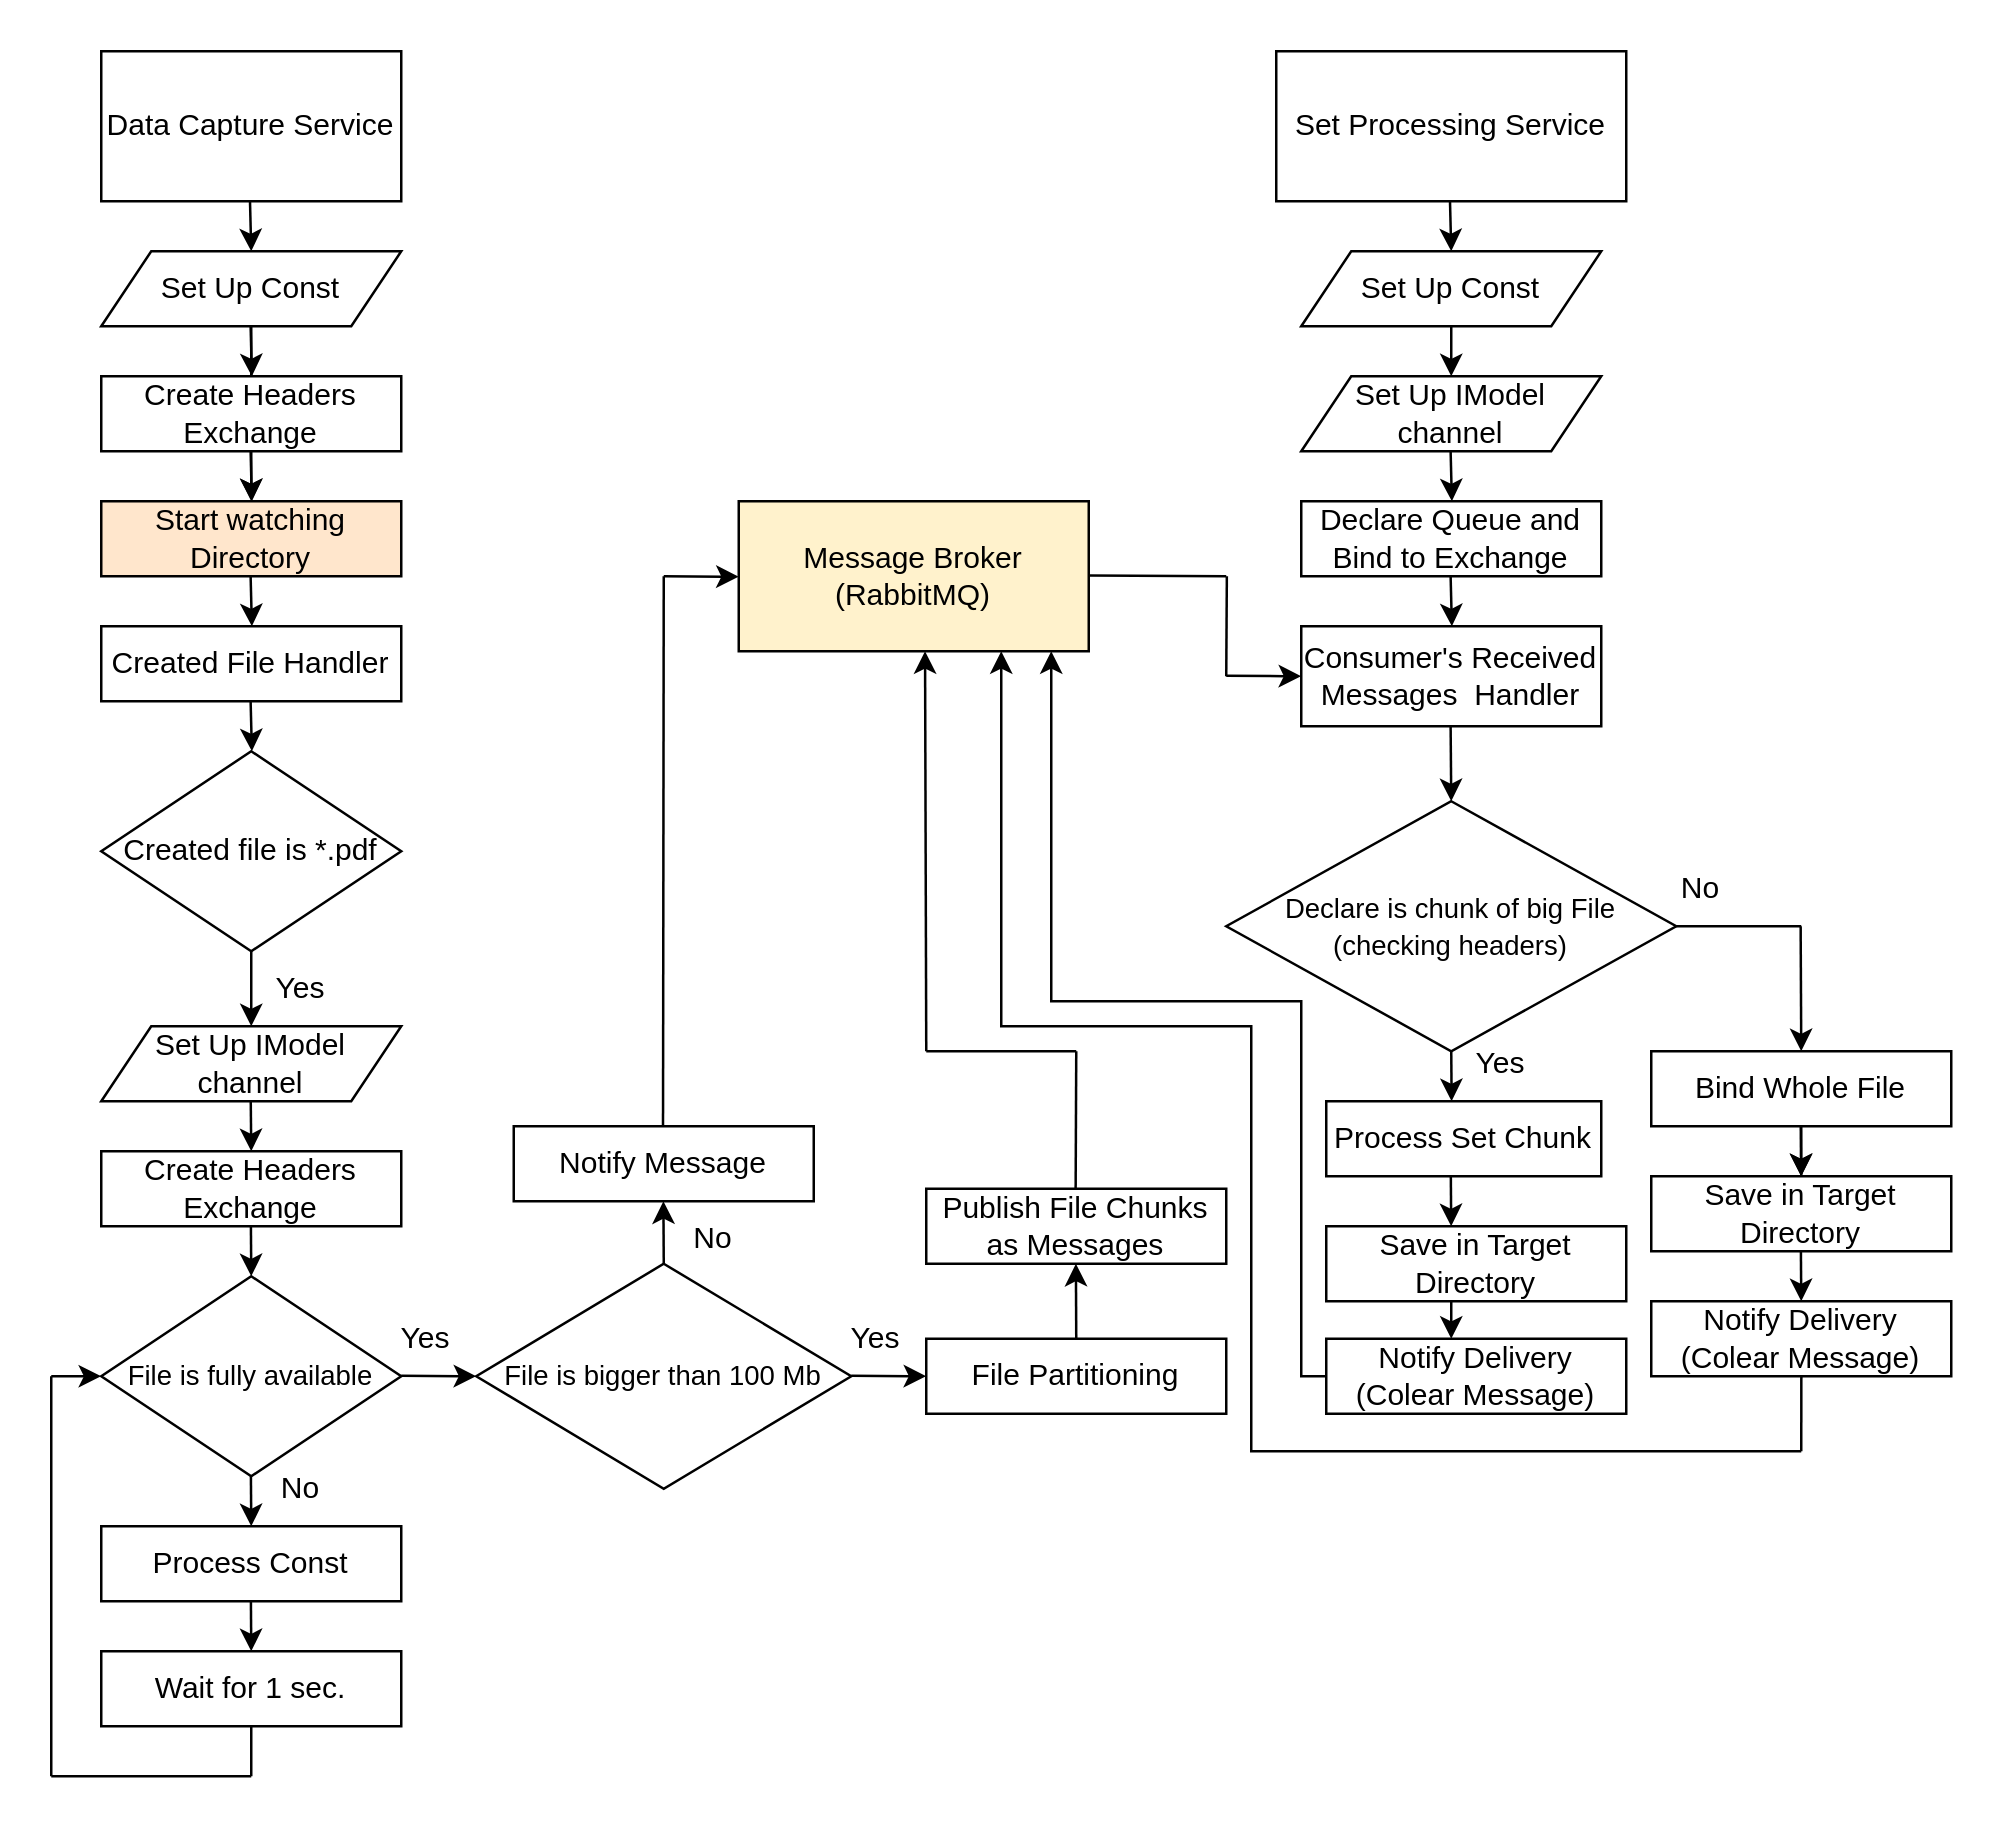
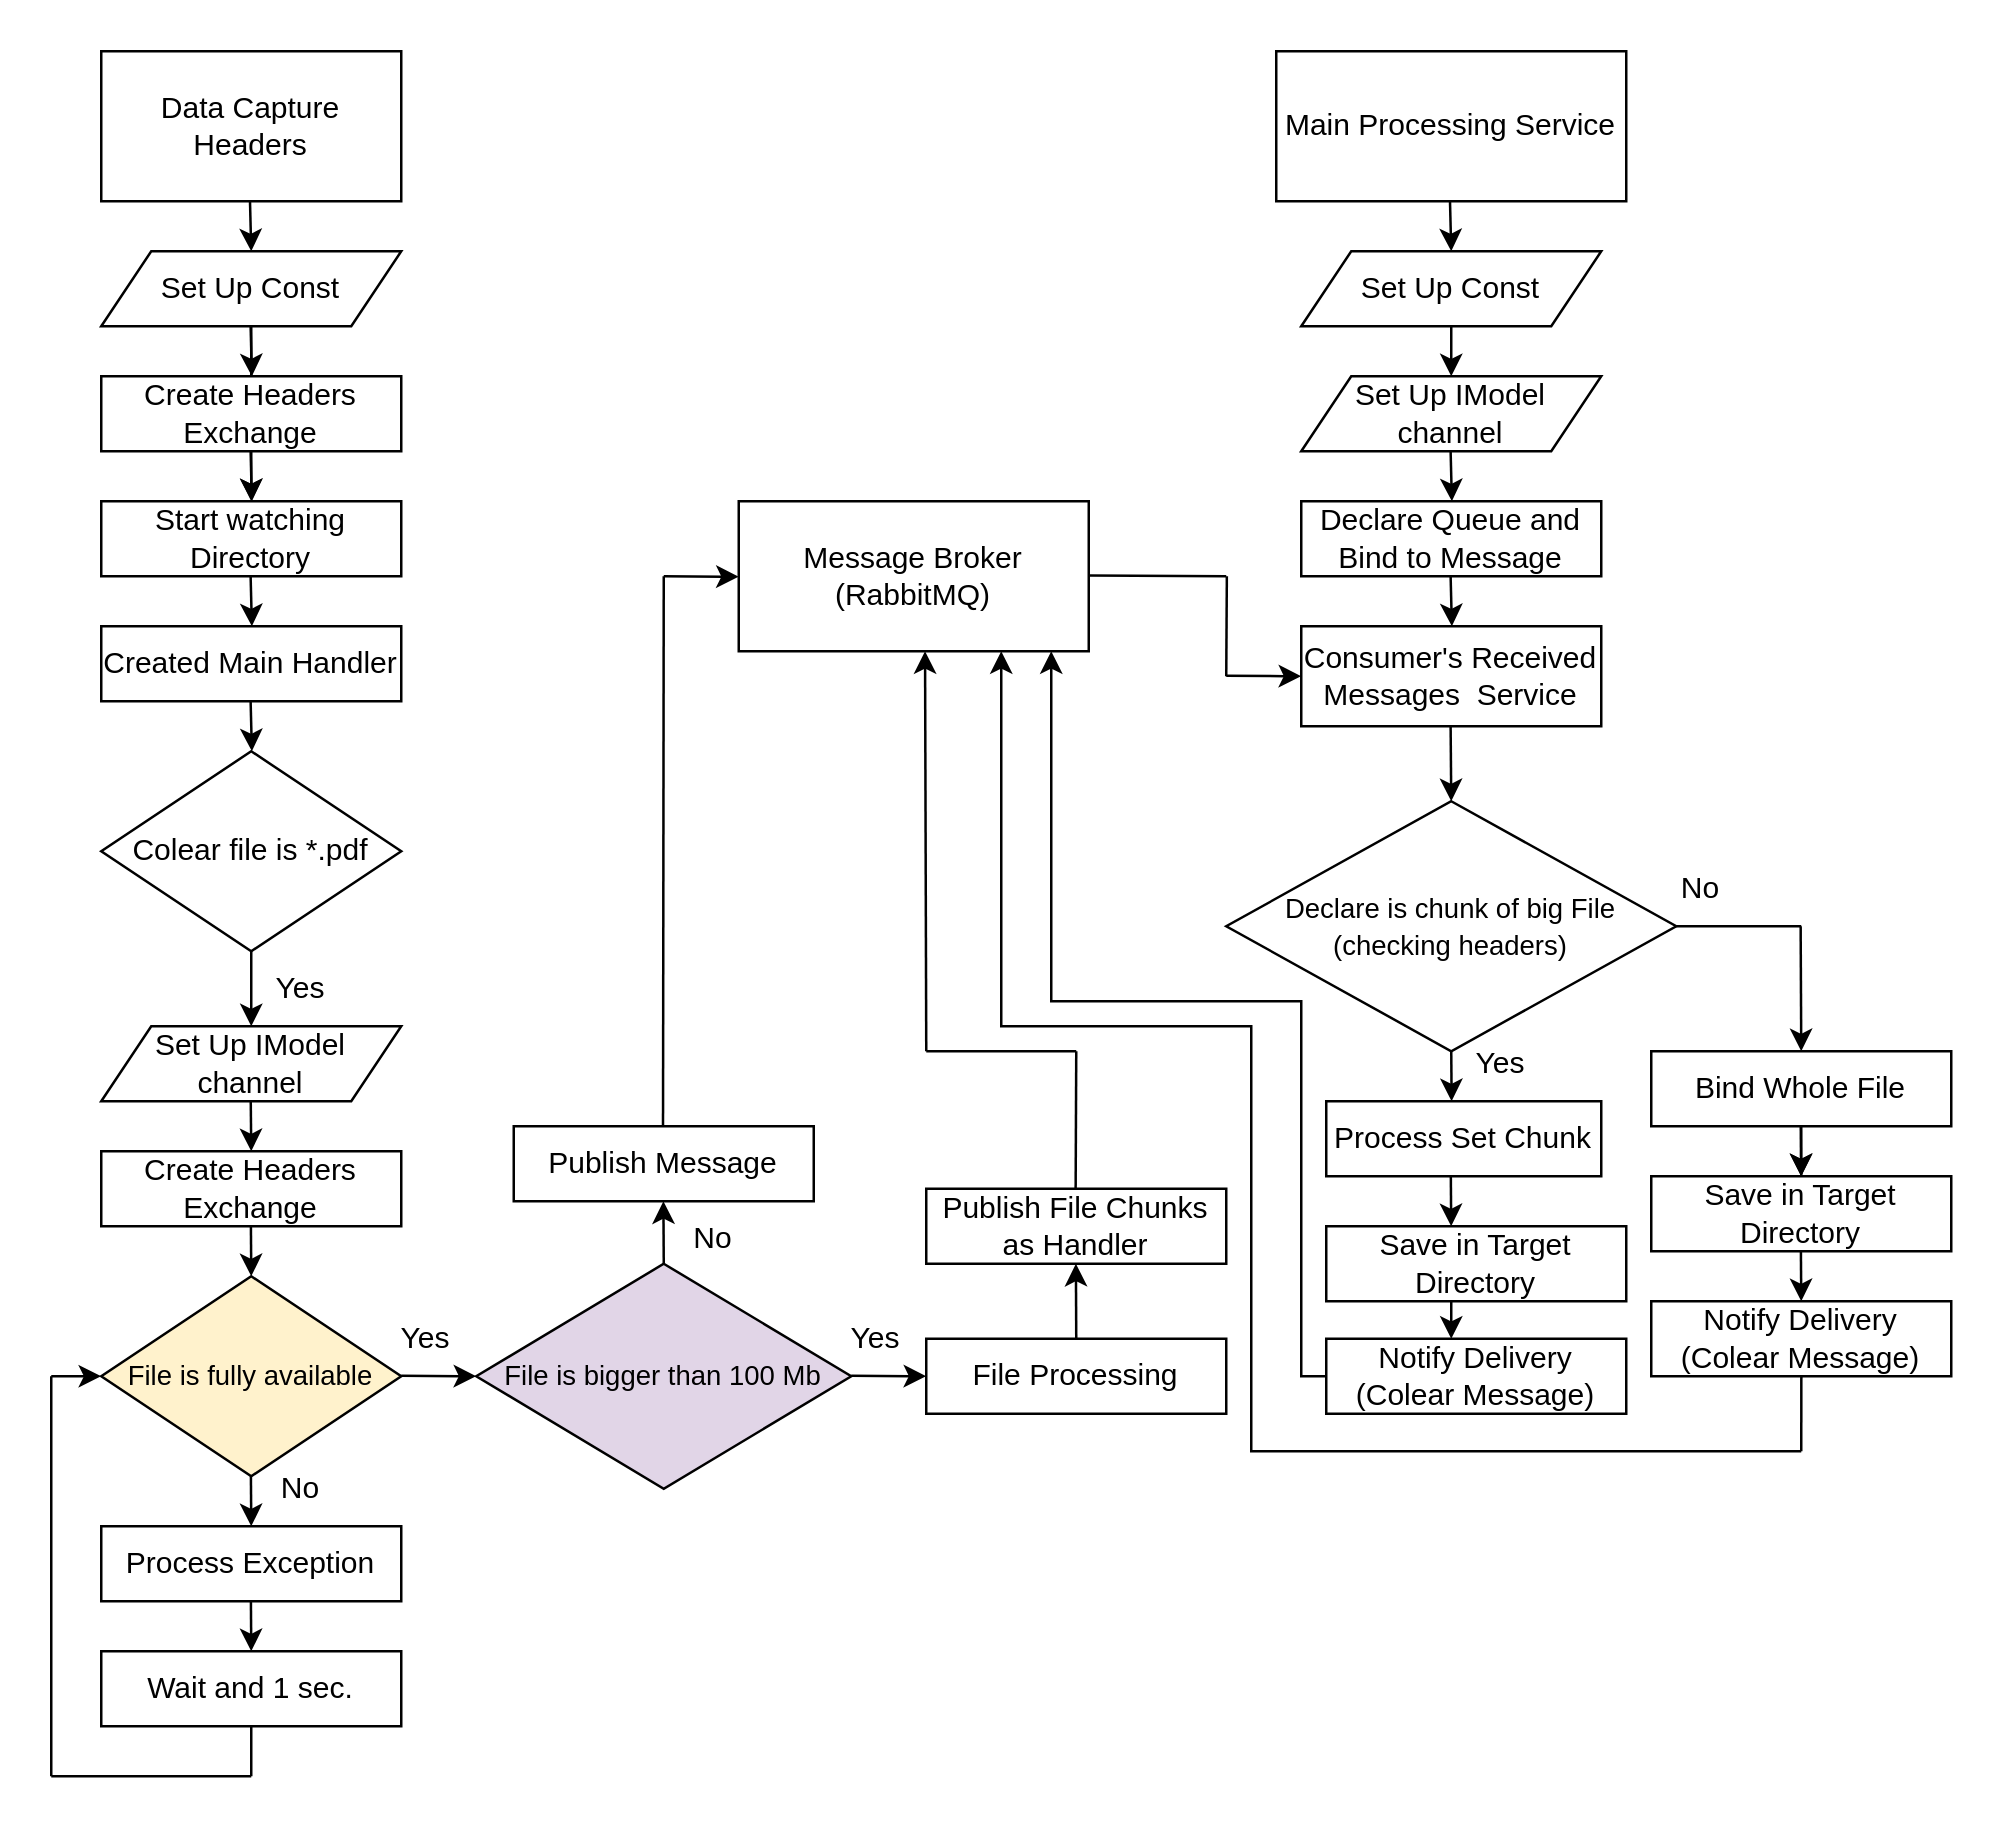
node "Data Capture Service": label "Data Capture Service" -> "Data Capture Headers"
node "Set Processing Service": label "Set Processing Service" -> "Main Processing Service"
node "Start watching Directory": fillcolor #ffe6cc -> #ffffff
node "Declare Queue and Bind to Exchange": label "Declare Queue and Bind to Exchange" -> "Declare Queue and Bind to Message"
node "Message Broker (RabbitMQ)": fillcolor #fff2cc -> #ffffff
node "Created File Handler": label "Created File Handler" -> "Created Main Handler"
node "Consumer's Received Messages Handler": label "Consumer's Received Messages Handler" -> "Consumer's Received Messages Service"
node "Created file is *.pdf": label "Created file is *.pdf" -> "Colear file is *.pdf"
node "Notify Message": label "Notify Message" -> "Publish Message"
node "Publish File Chunks as Messages": label "Publish File Chunks as Messages" -> "Publish File Chunks as Handler"
node "File is fully available": fillcolor #ffffff -> #fff2cc
node "File is bigger than 100 Mb": fillcolor #ffffff -> #e1d5e7
node "File Partitioning": label "File Partitioning" -> "File Processing"
node "Process Const": label "Process Const" -> "Process Exception"
node "Wait for 1 sec.": label "Wait for 1 sec." -> "Wait and 1 sec."
